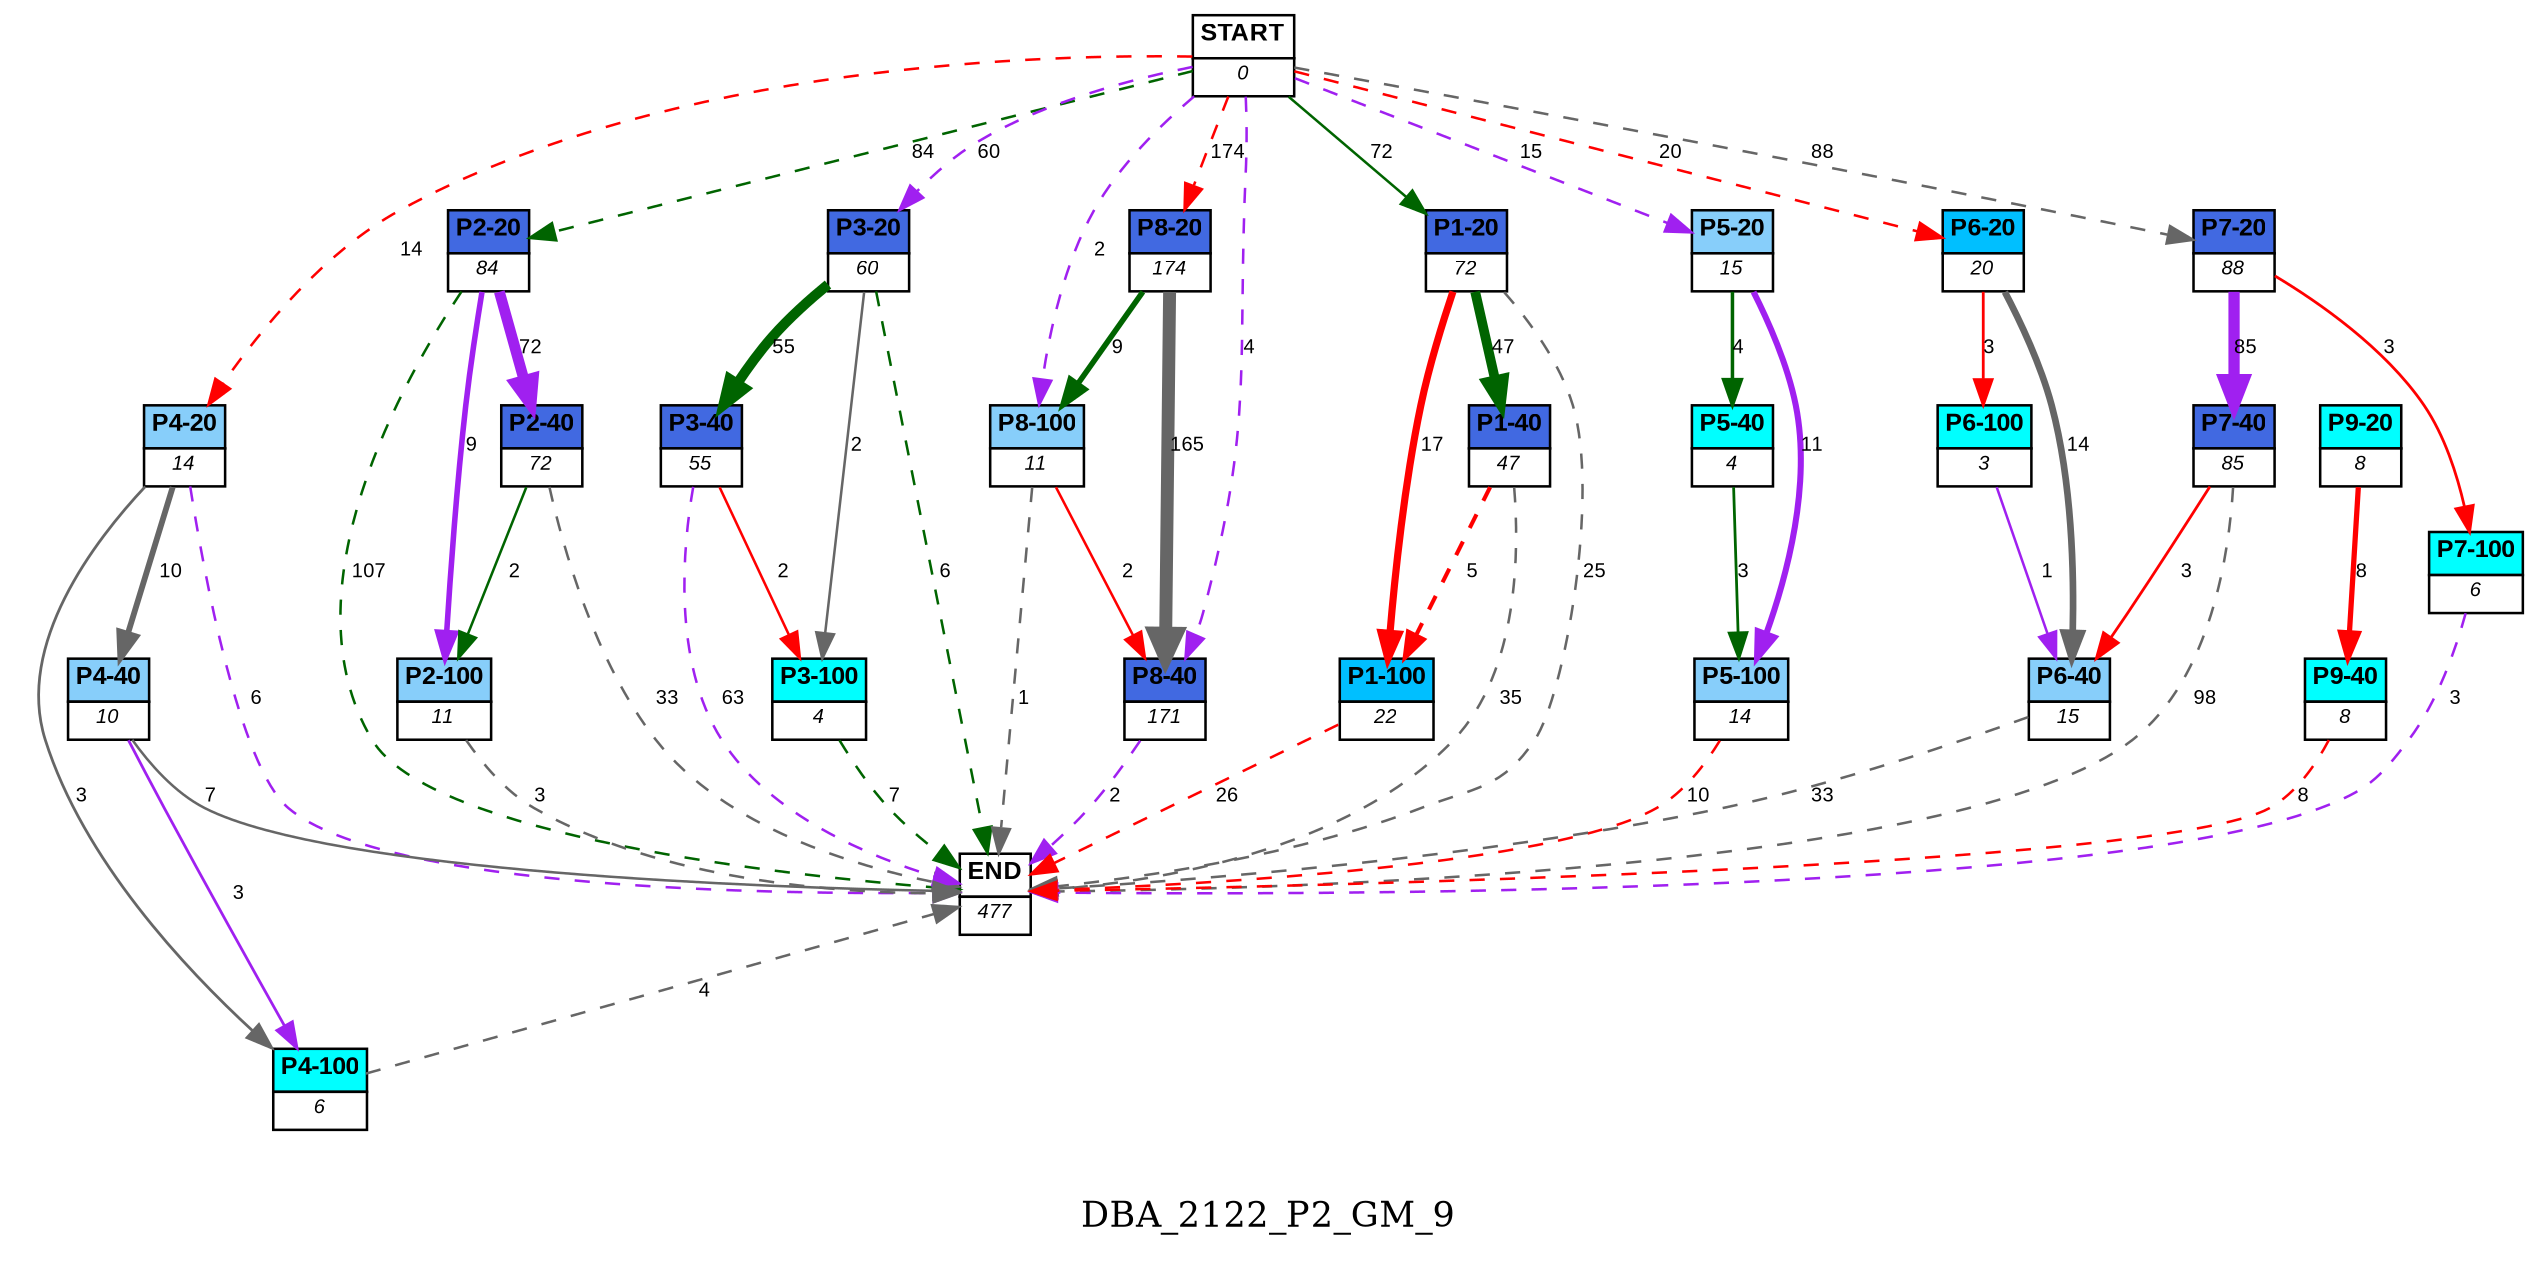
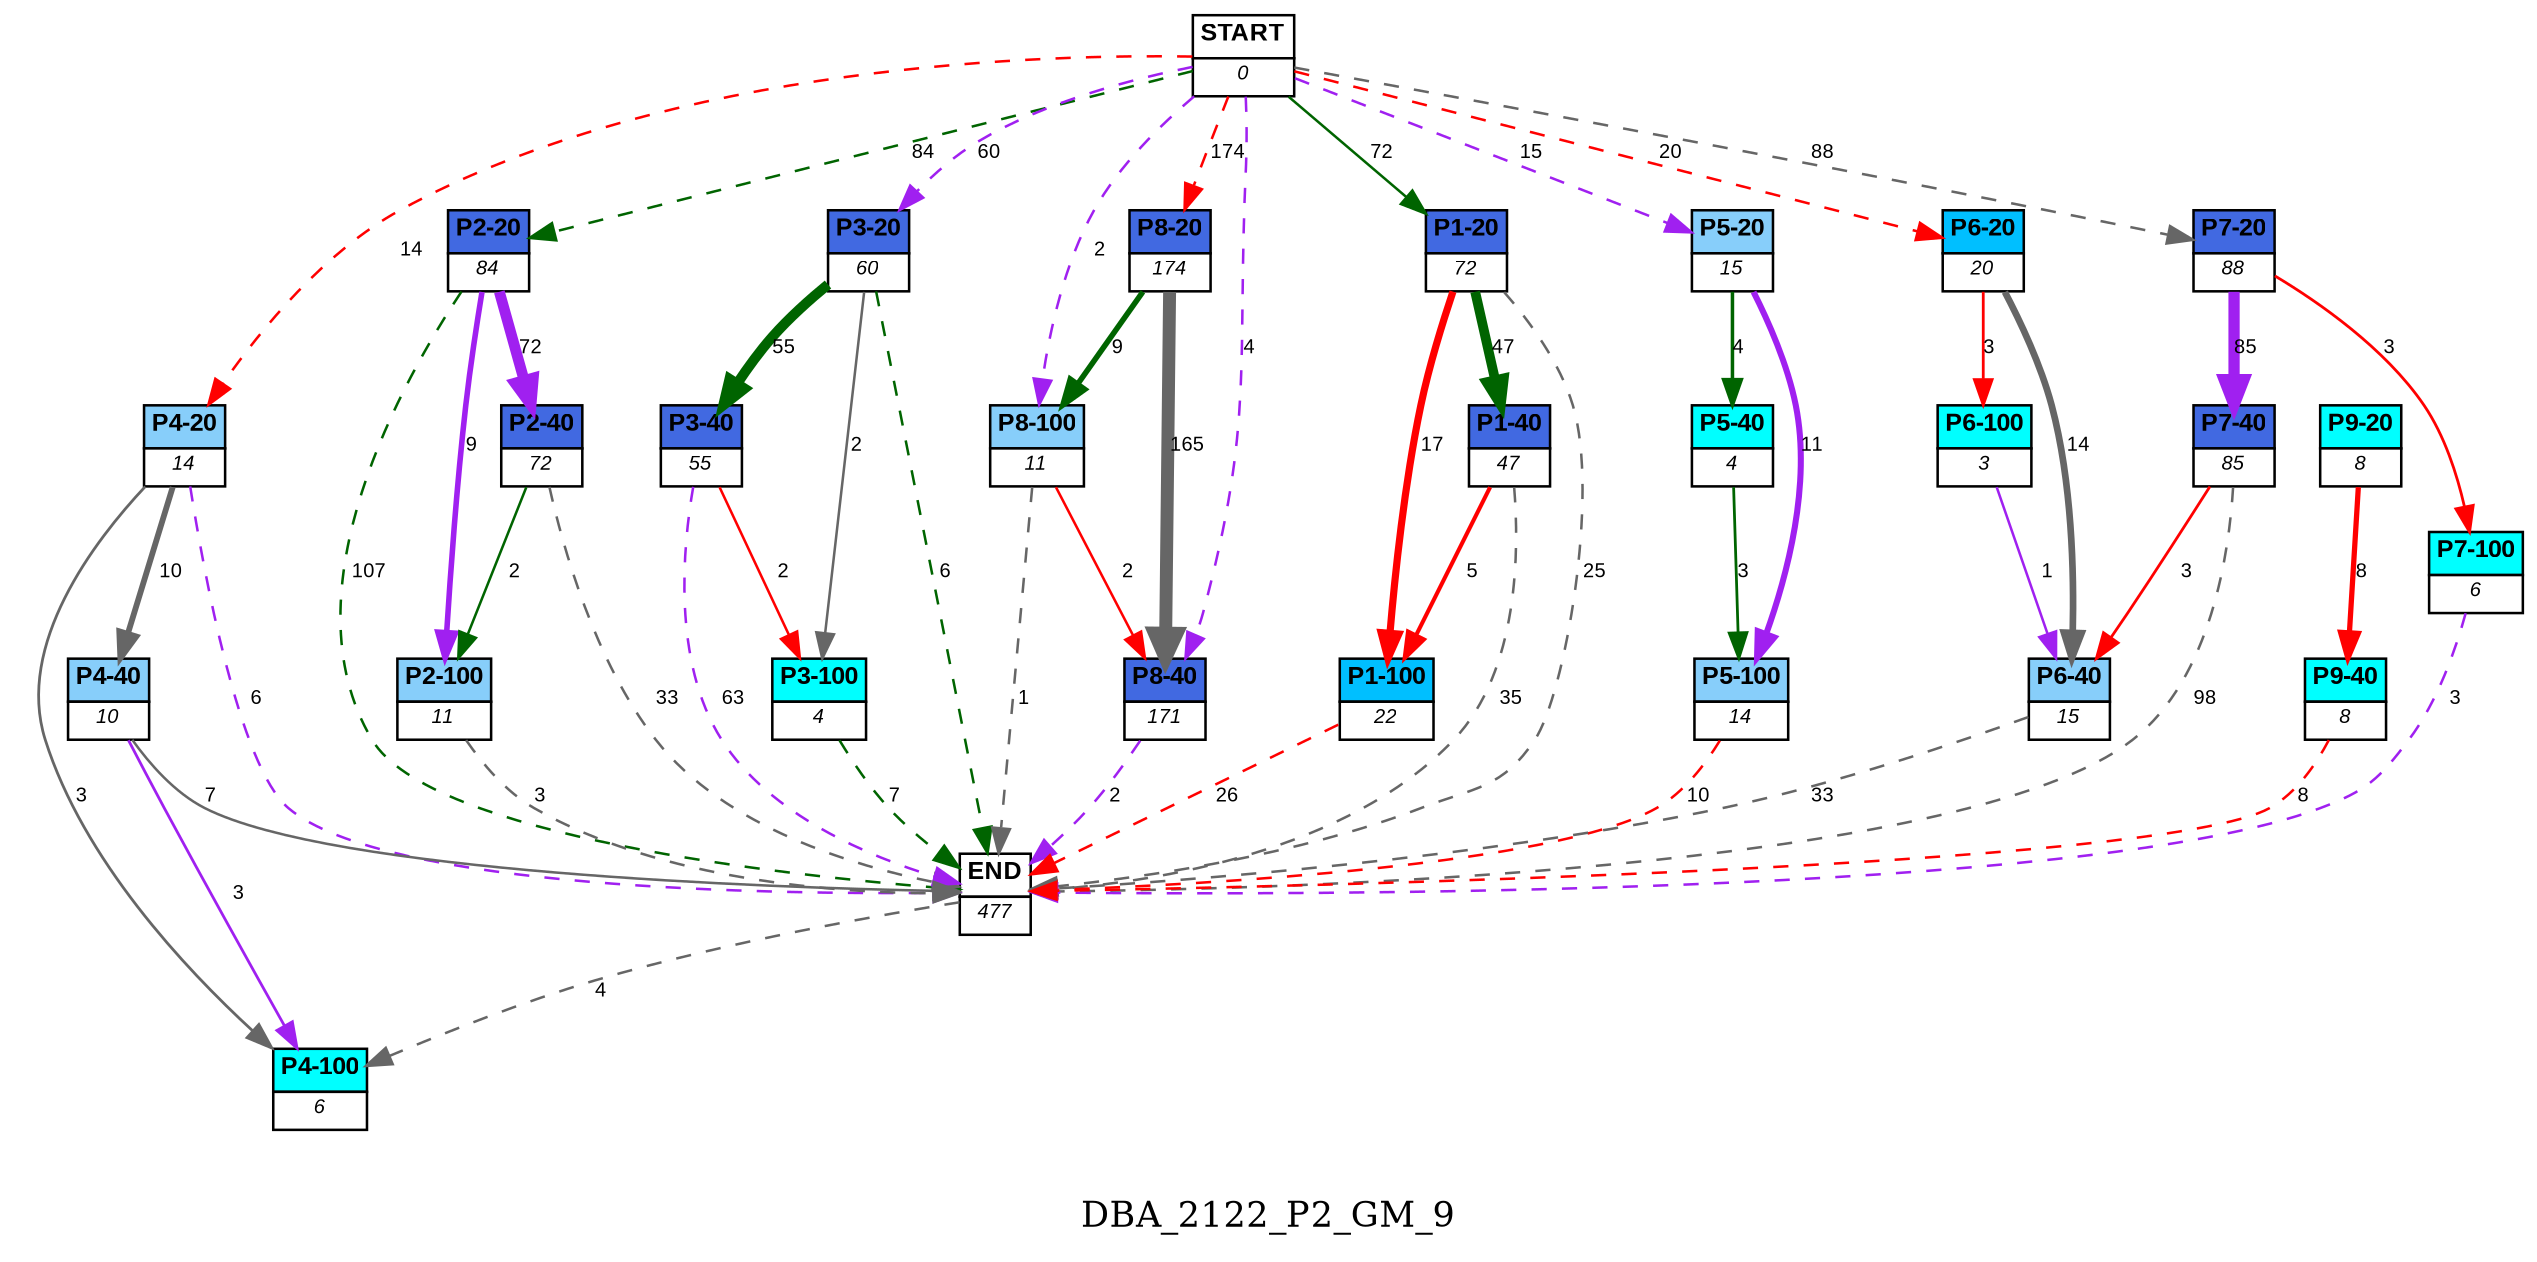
edge "P1-40" -> "P1-100": style dashed -> solid
edge "P4-100" -> "END": reversed
